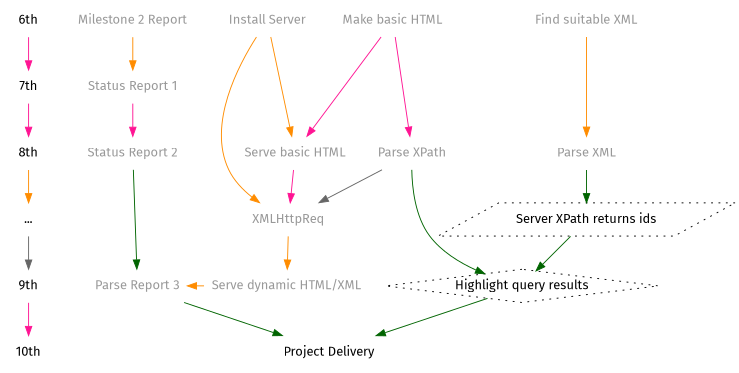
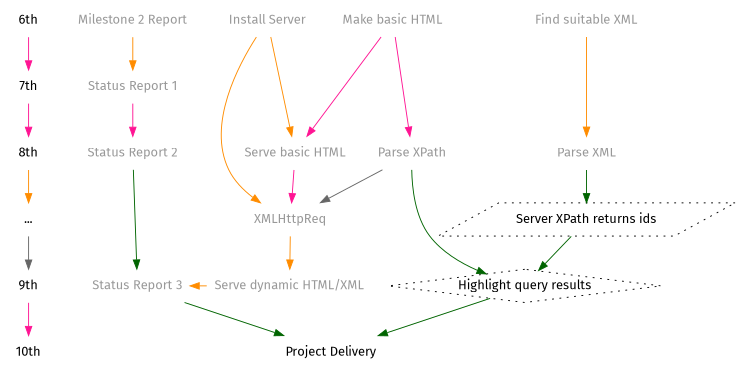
node "Parse Report 3": label "Parse Report 3" -> "Status Report 3"
